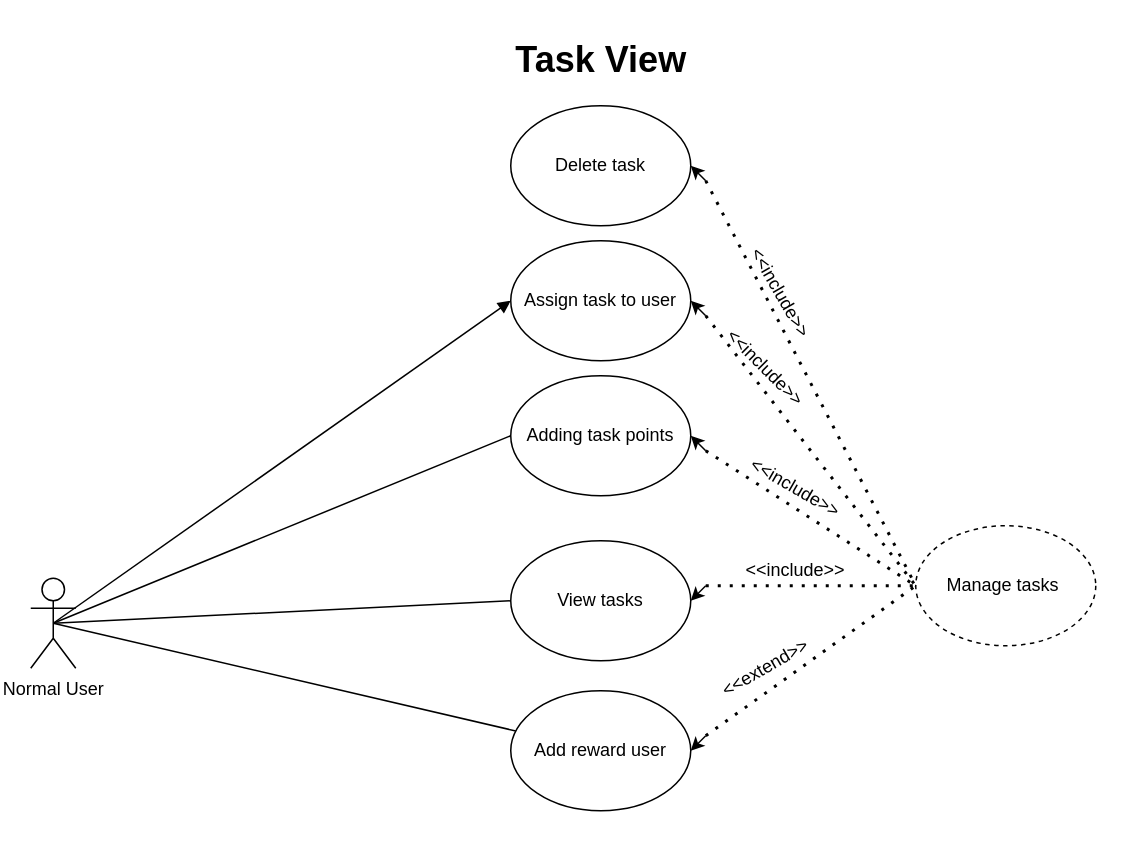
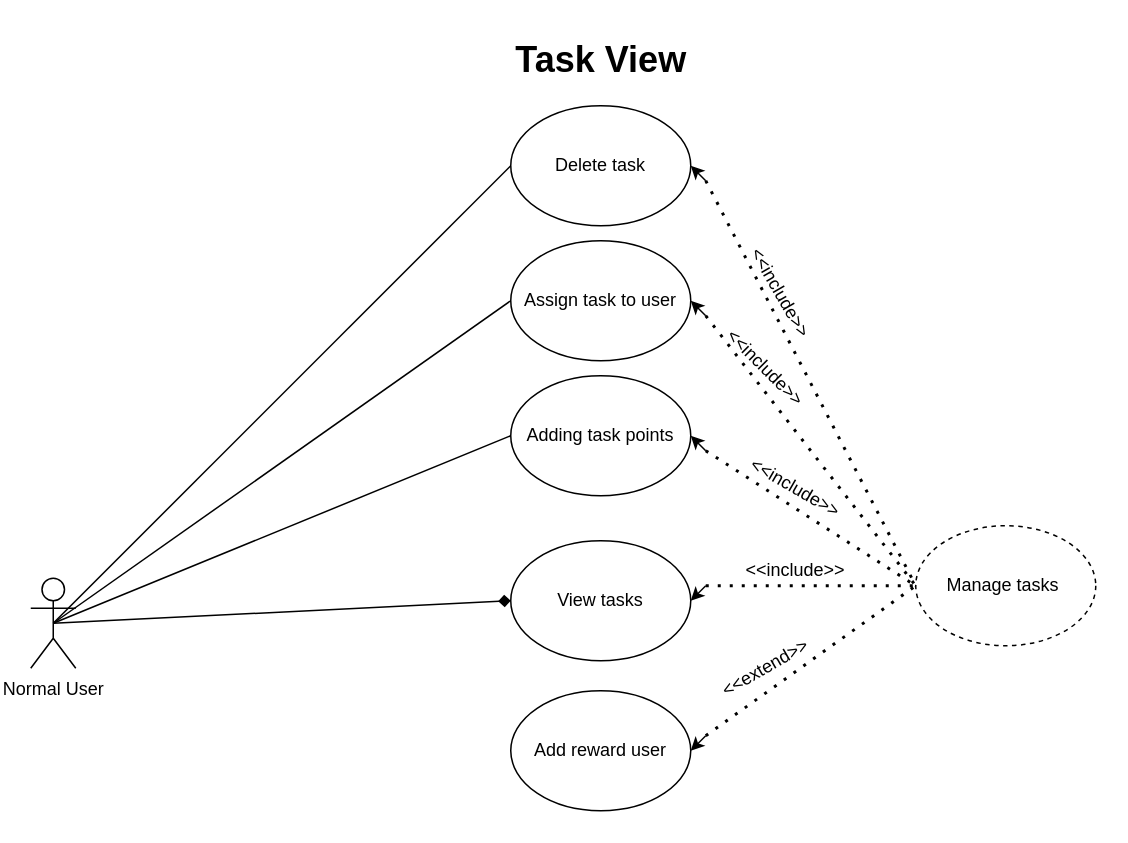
edge "Normal User" -> "Assign task to user": arrowhead block -> none
edge "View tasks" -- "Normal User": arrowhead none -> diamond
edge "Normal User" -- "Add reward user": now "Normal User" -- "Delete task"
